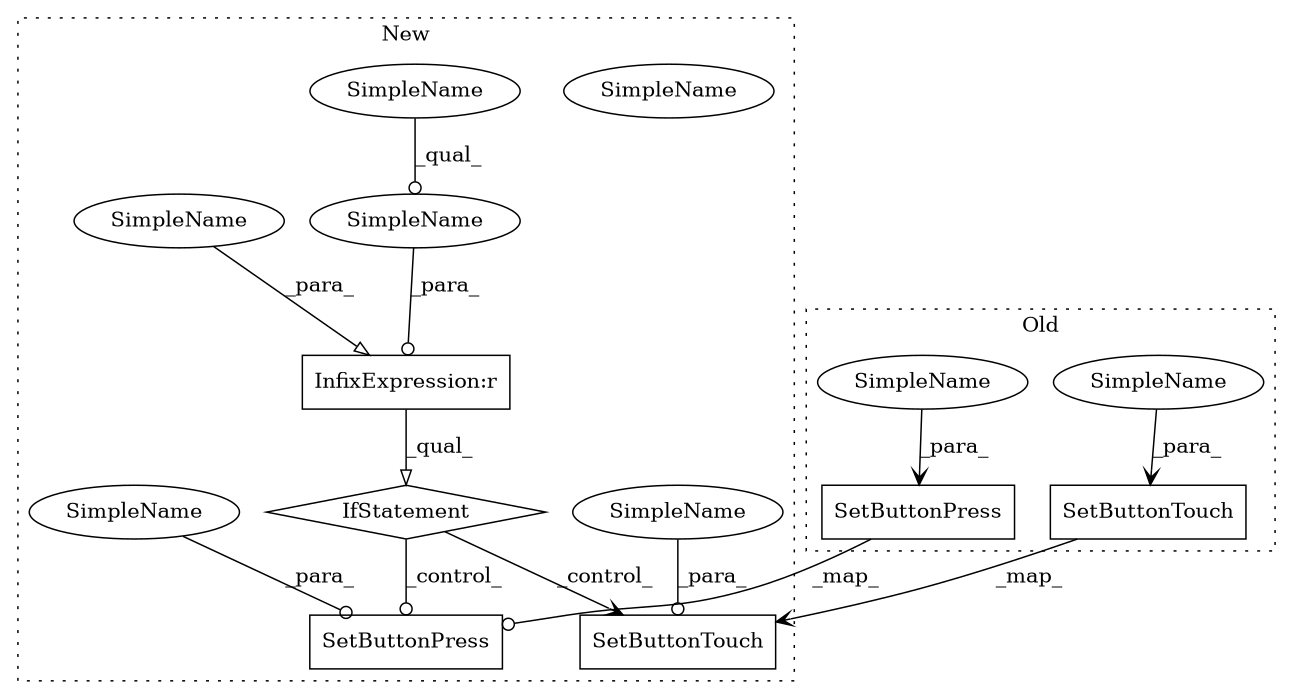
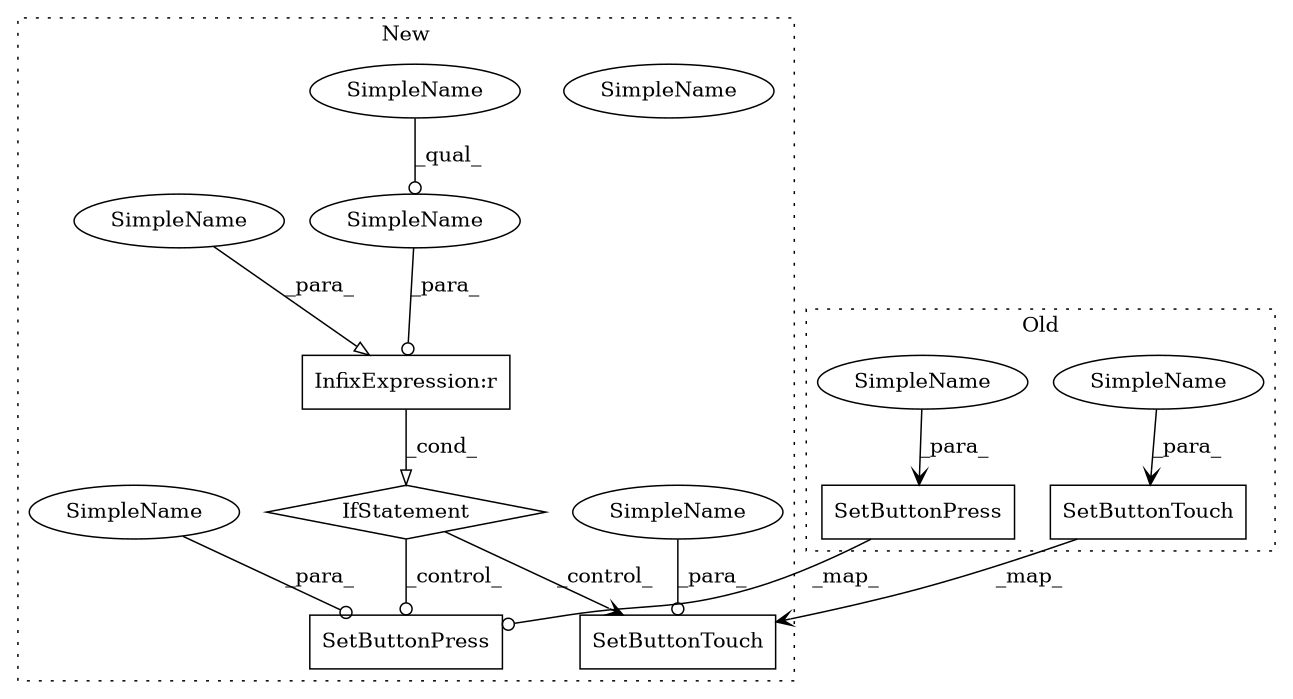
edge "InfixExpression:r" -> "IfStatement": label "_qual_" -> "_cond_"
